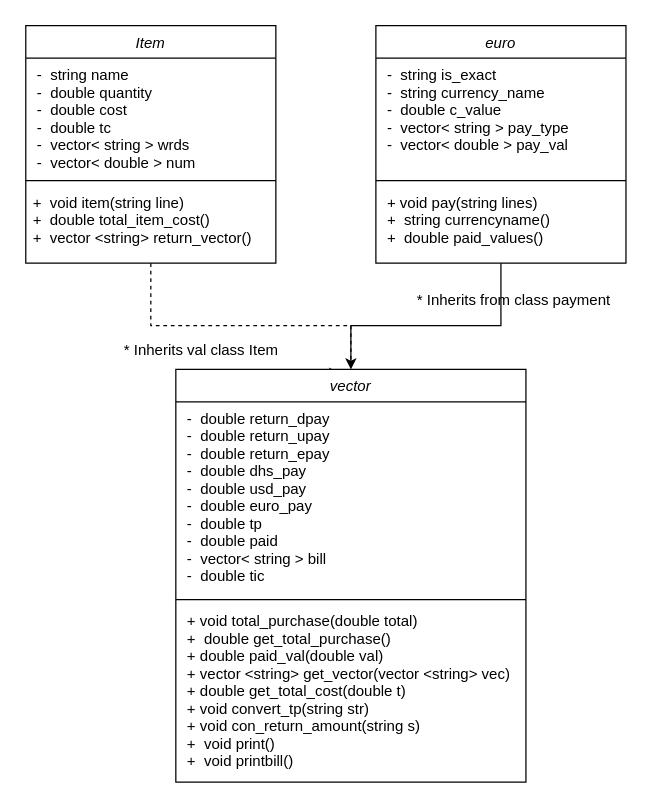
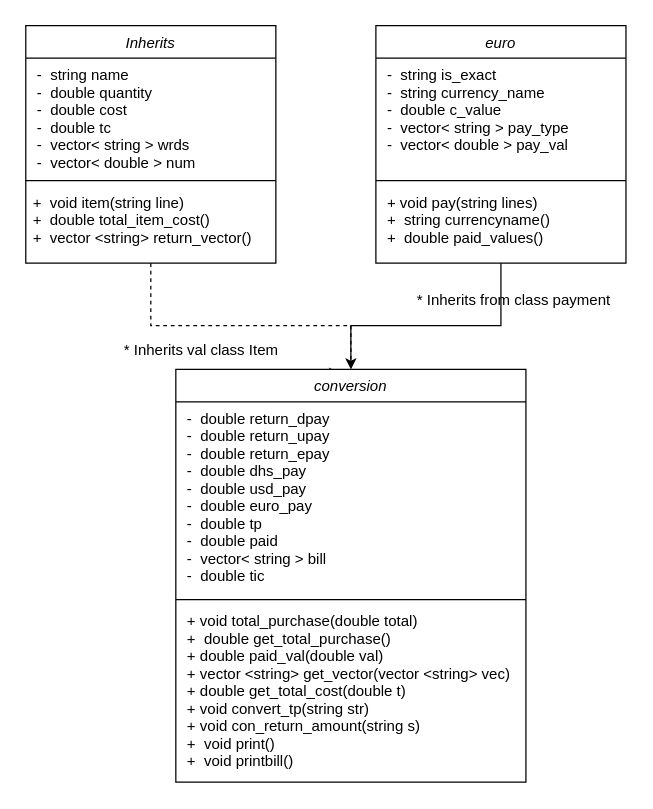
node "Item": label "Item" -> "Inherits"
node "vector": label "vector" -> "conversion"
